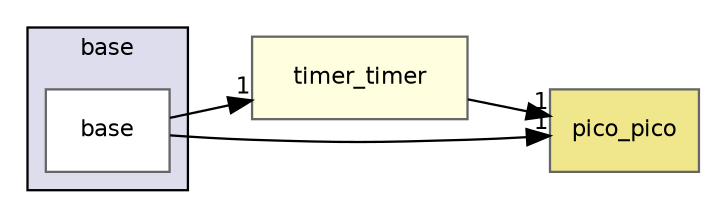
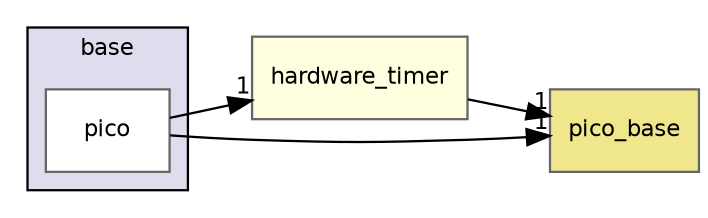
node "timer_timer": label "timer_timer" -> "hardware_timer"
node "base": label "base" -> "pico"
node "pico_pico": label "pico_pico" -> "pico_base"
